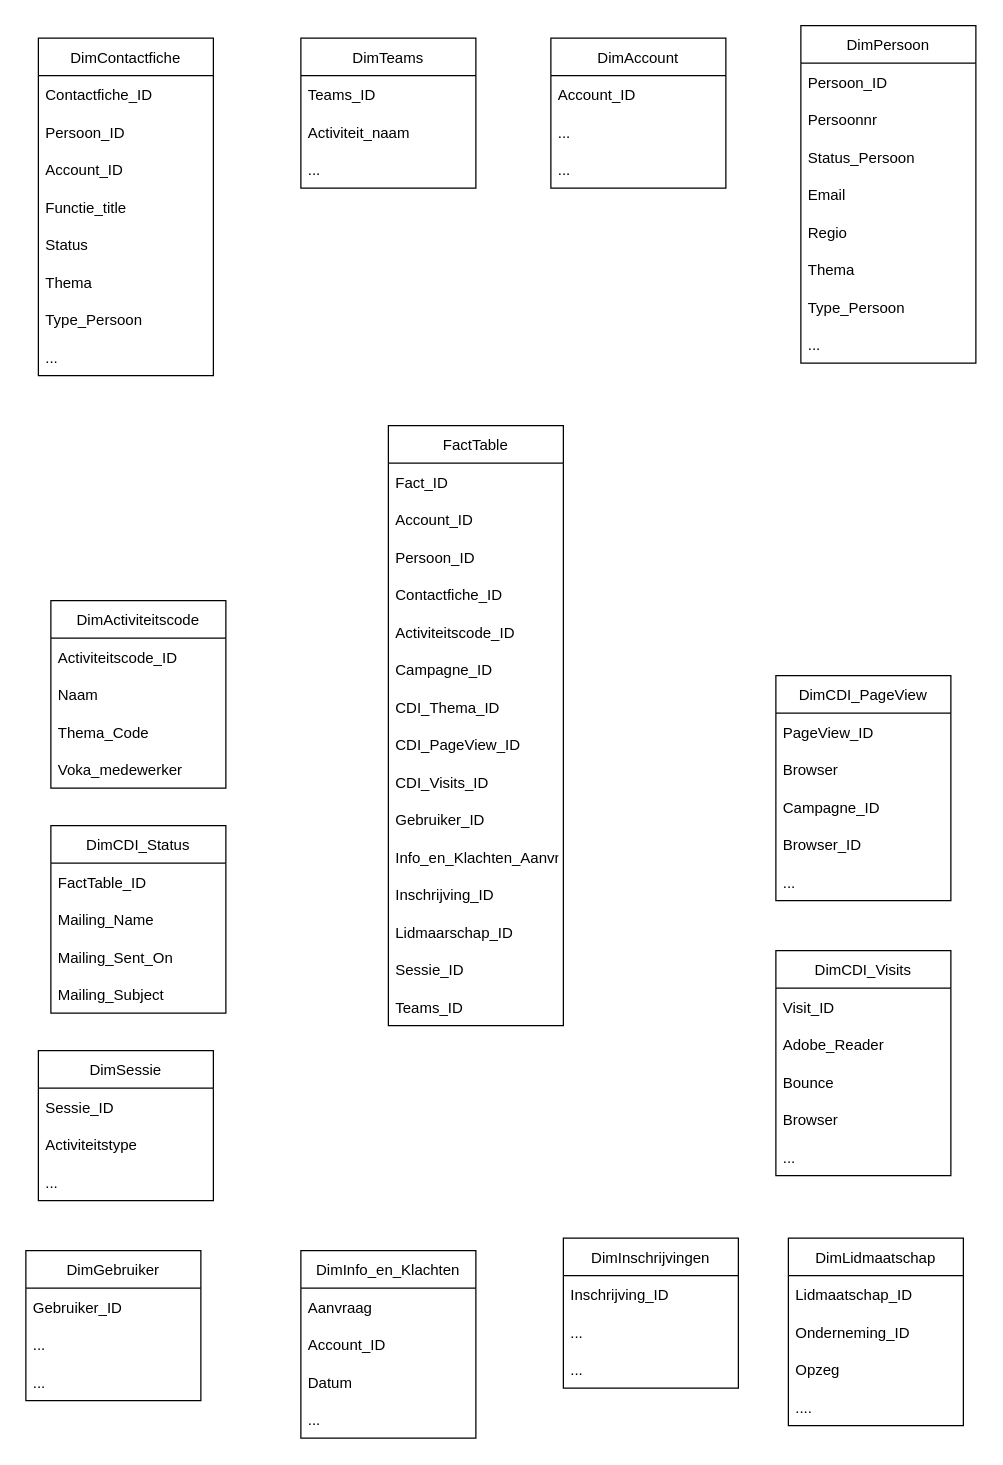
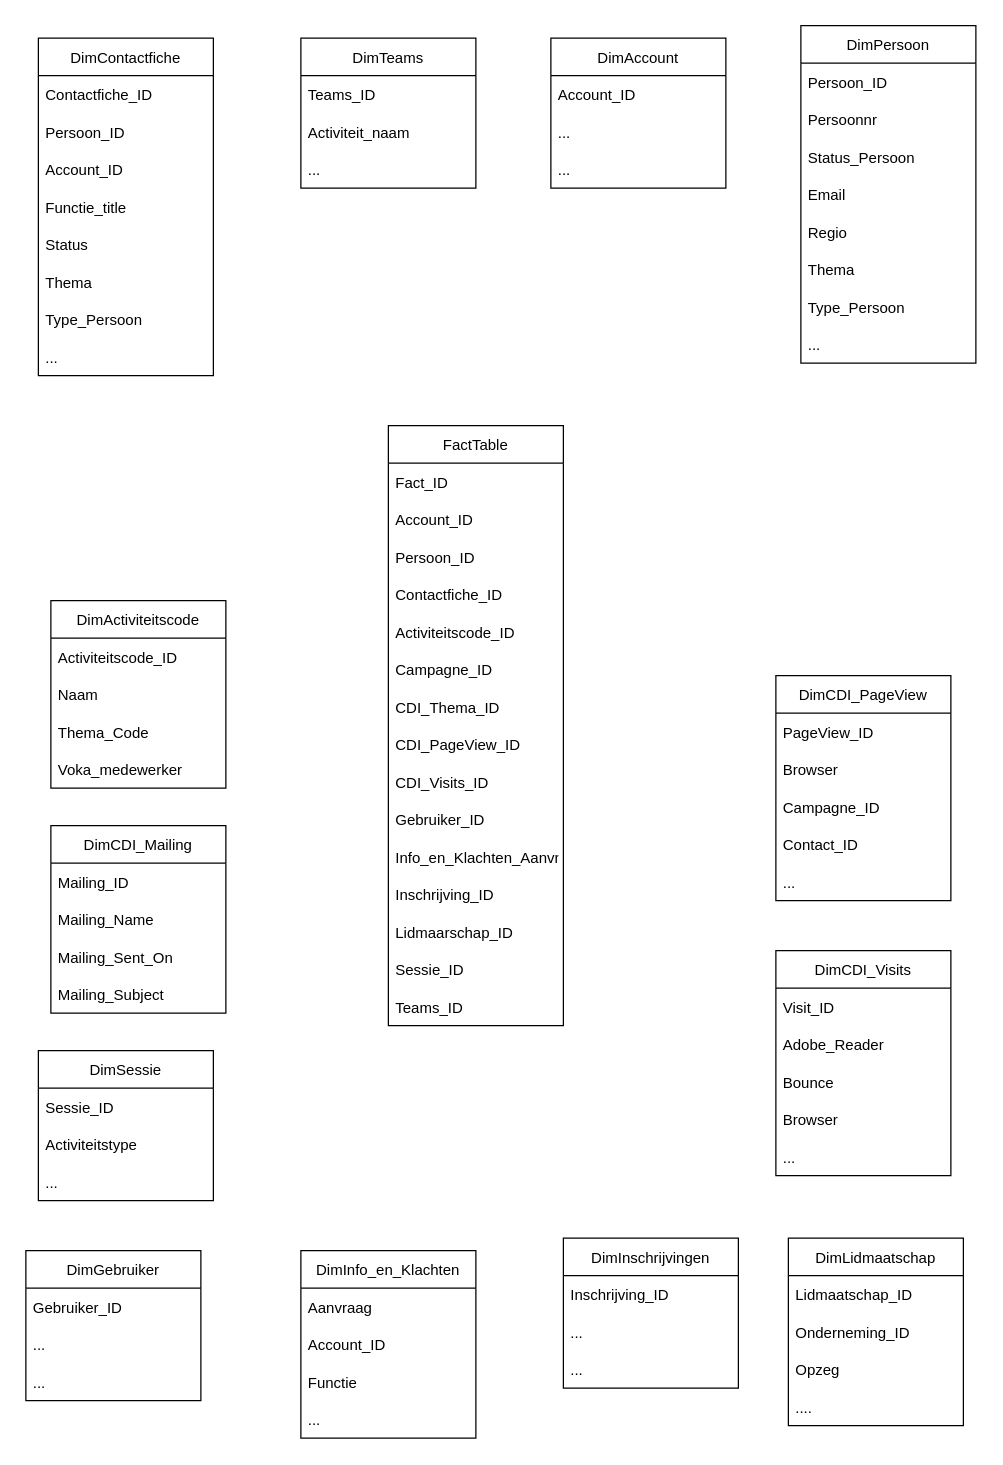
node "DimCDI_Status": label "DimCDI_Status" -> "DimCDI_Mailing"
node "Browser_ID": label "Browser_ID" -> "Contact_ID"
node "FactTable_ID": label "FactTable_ID" -> "Mailing_ID"
node "Datum": label "Datum" -> "Functie"
